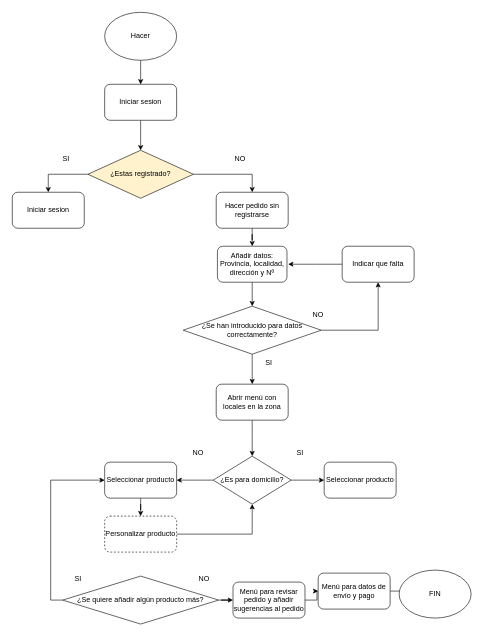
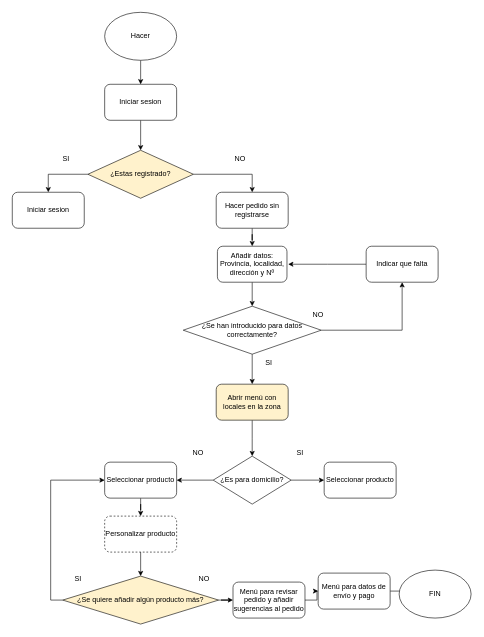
node "Indicar que falta": moved (378, 264) -> (402, 264)
node "Abrir menú con locales en la zona": fillcolor #ffffff -> #fff2cc
edge "Personalizar producto" -> "¿Es para domicilio?": now "Personalizar producto" -> "¿Se quiere añadir algún producto más?"
node "¿Se quiere añadir algún producto más?": fillcolor #ffffff -> #fff2cc
